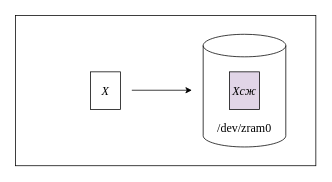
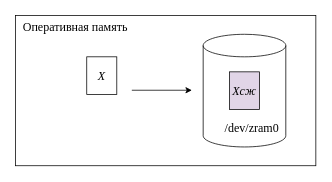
node "Оперативная память": added
node "X": moved (105, 90) -> (102, 75)
node "/dev/zram0": moved (244, 128) -> (252, 128)
